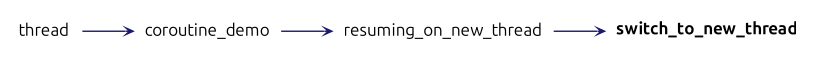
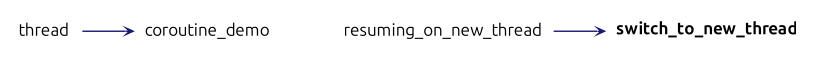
edge "coroutine_demo" -> "resuming_on_new_thread": removed
